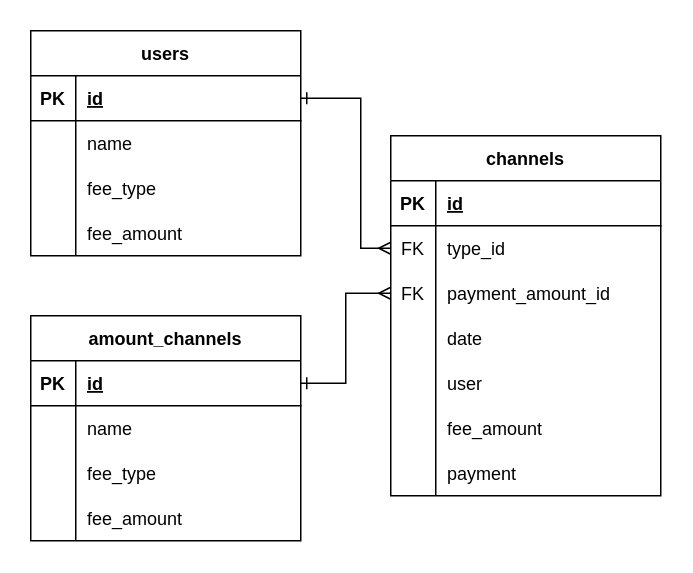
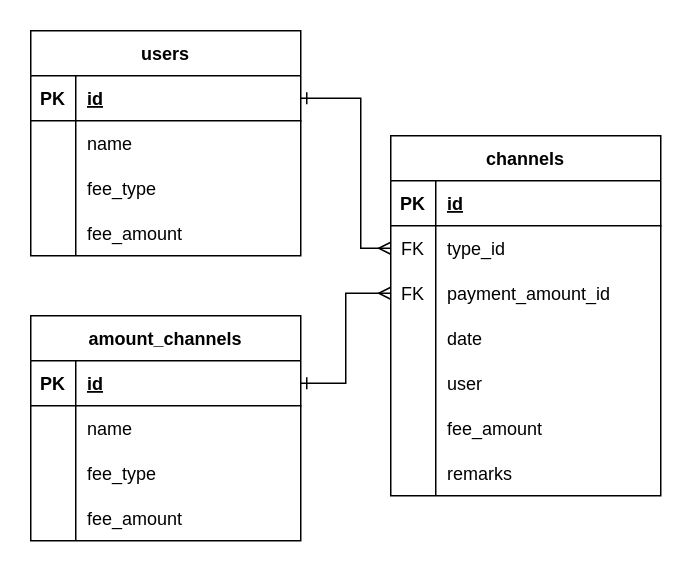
node "payment": label "payment" -> "remarks"
